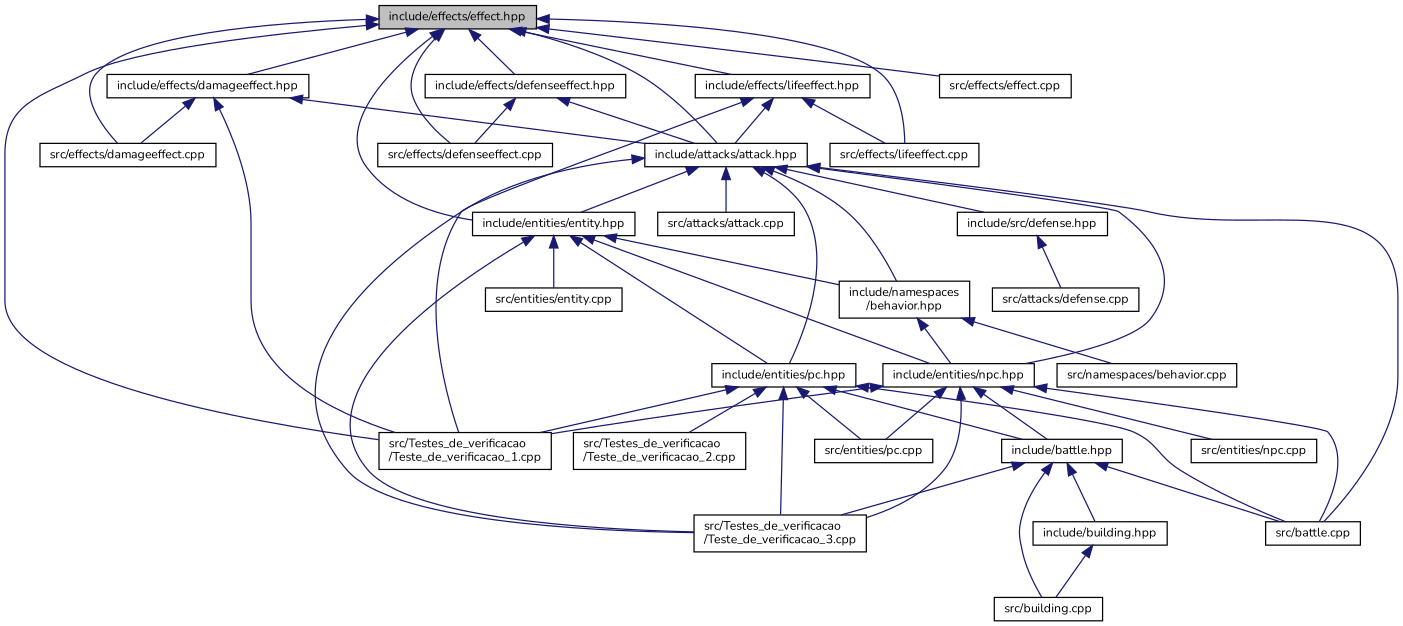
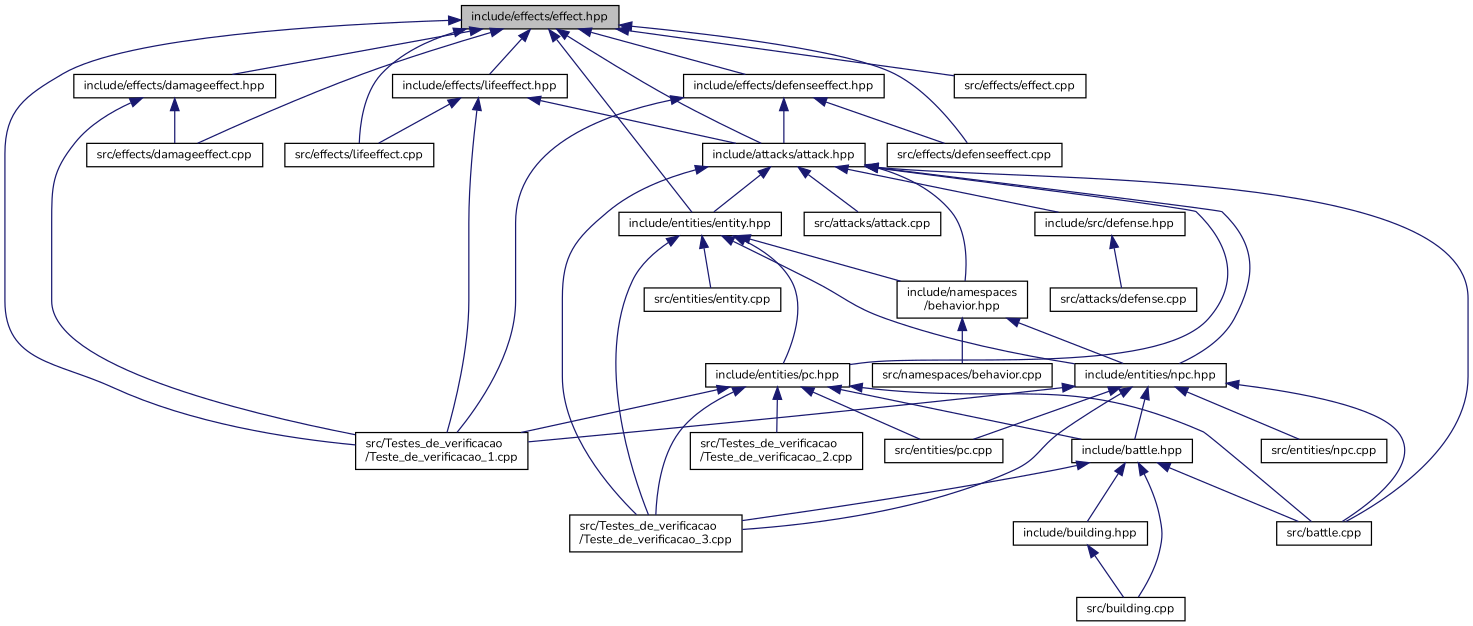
edge "include/attacks/attack.hpp" -> "include/effects/damageeffect.hpp": removed
edge "src/Testes_de_verificacao /Teste_de_verificacao_1.cpp" -> "include/effects/defenseeffect.hpp": added
